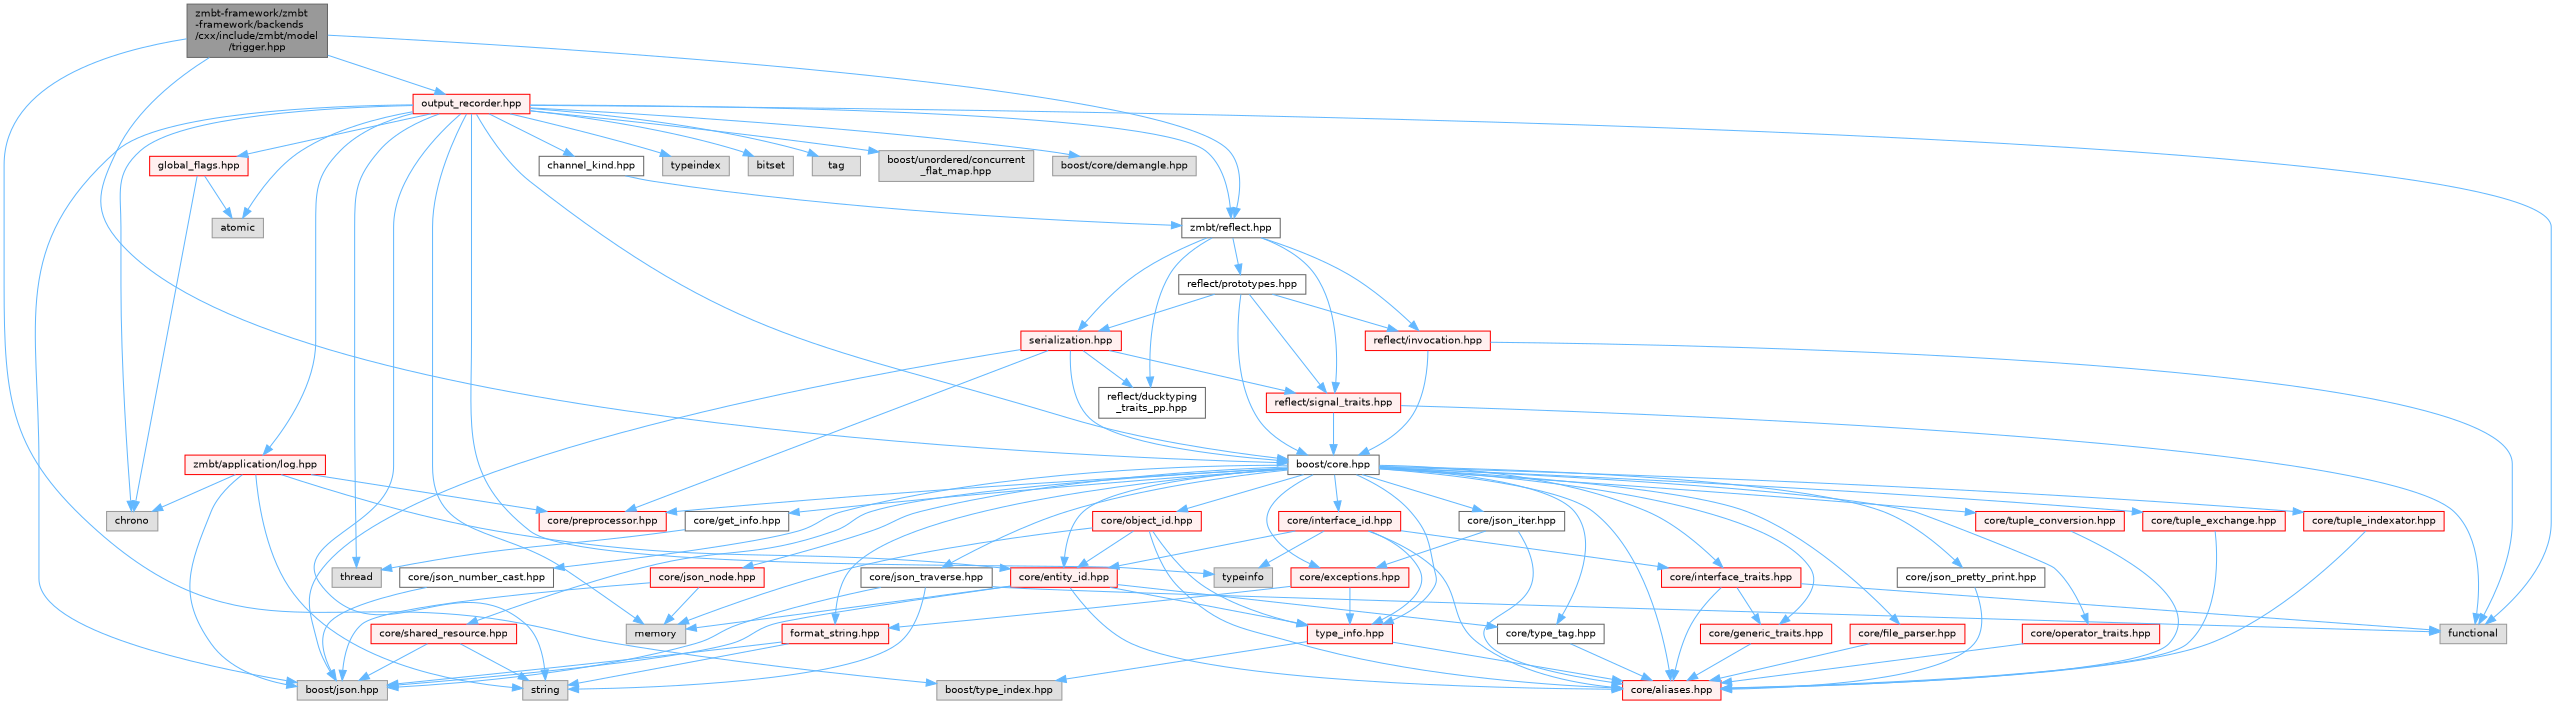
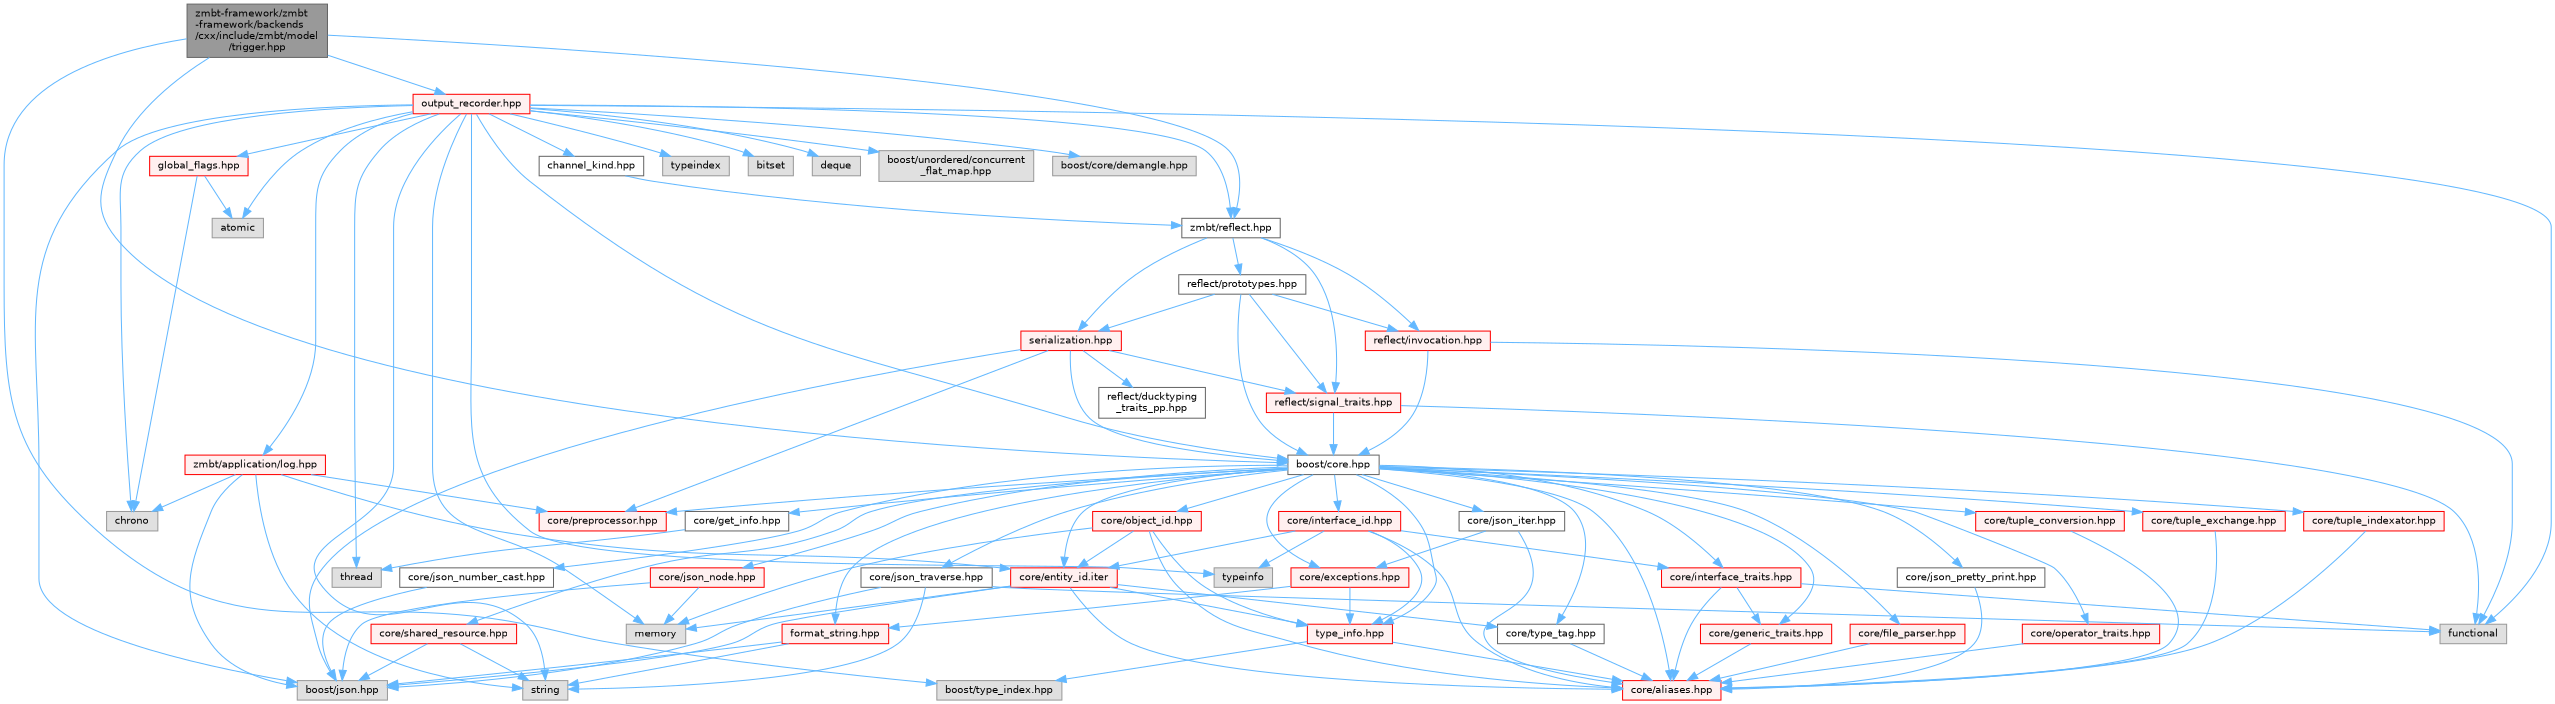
node "tag": label "tag" -> "deque"
edge "zmbt/reflect.hpp" -> "reflect/ducktyping _traits_pp.hpp": removed
node "core/entity_id.hpp": label "core/entity_id.hpp" -> "core/entity_id.iter"
